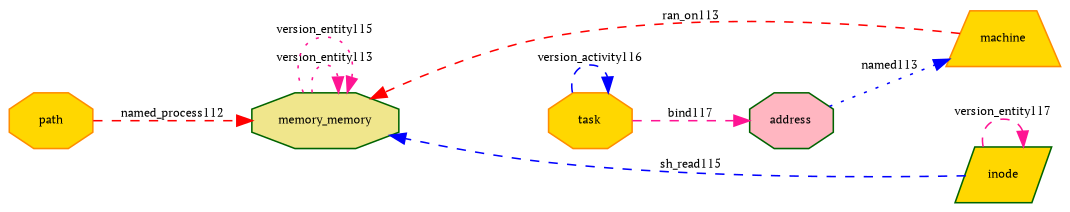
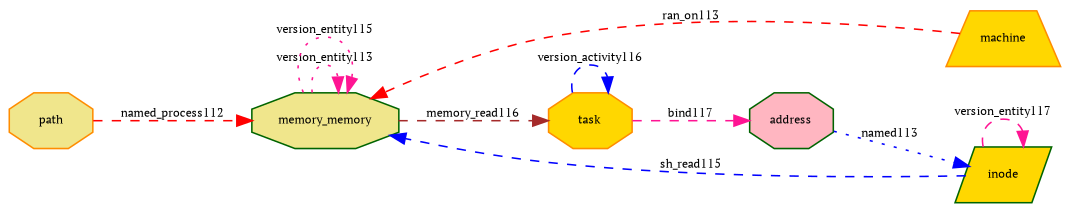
edge "address" -> "machine": now "address" -> "inode"
node "path": fillcolor gold -> khaki
edge "memory_memory" -> "task": added, label "memory_read116"
